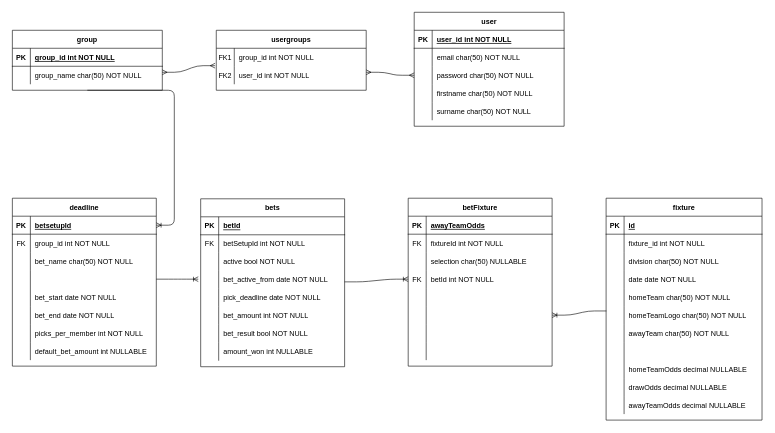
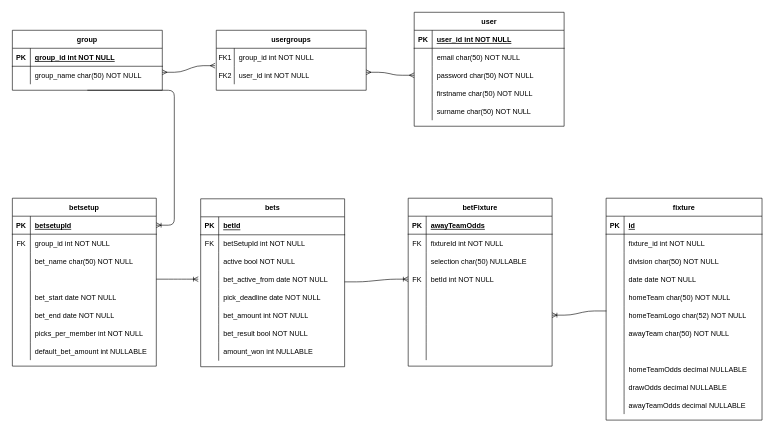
node "deadline": label "deadline" -> "betsetup"
node "homeTeamLogo char(50) NOT NULL": label "homeTeamLogo char(50) NOT NULL" -> "homeTeamLogo char(52) NOT NULL"
